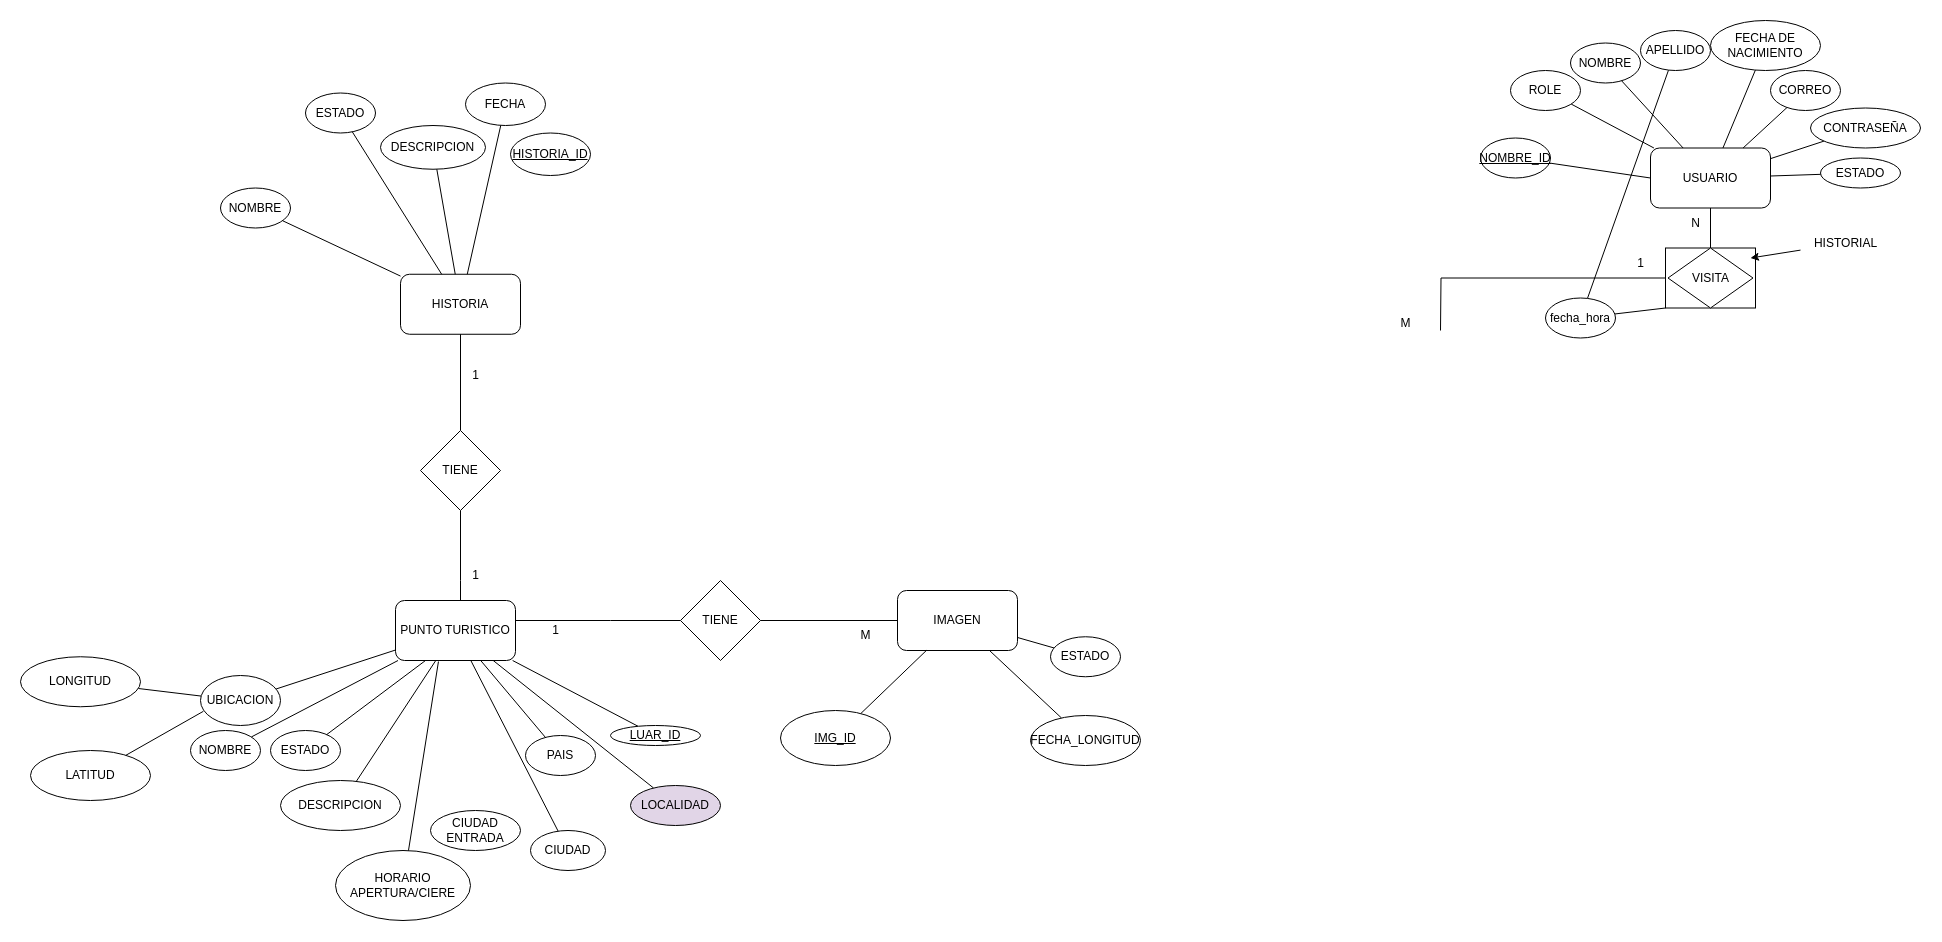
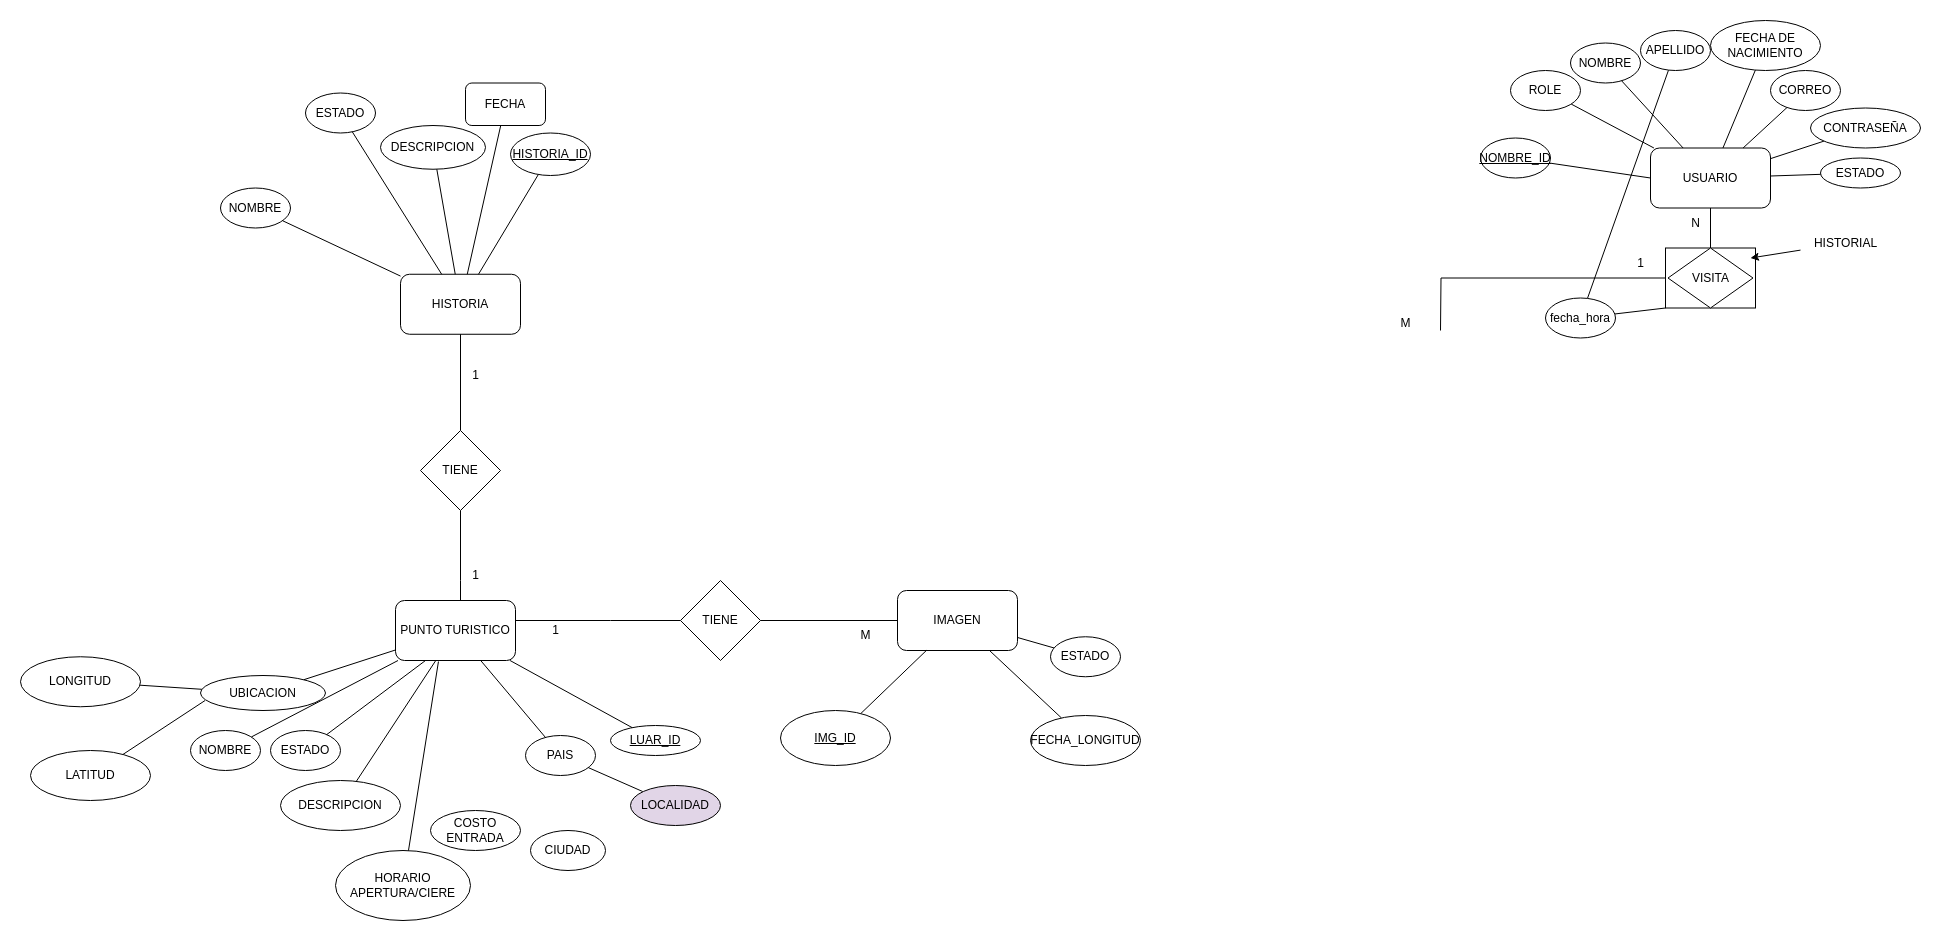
node "FECHA": shape ellipse -> rounded rectangle
edge "HISTORIA_ID" -- "HISTORIA": added
node "UBICACION": size 80x50 -> 125x35
edge "PUNTO TURISTICO" -- "LOCALIDAD": now "PAIS" -- "LOCALIDAD"
node "LUAR_ID": size 90x20 -> 90x30
edge "PUNTO TURISTICO" -- "CIUDAD": removed
node "CIUDAD ENTRADA": label "CIUDAD ENTRADA" -> "COSTO ENTRADA"
